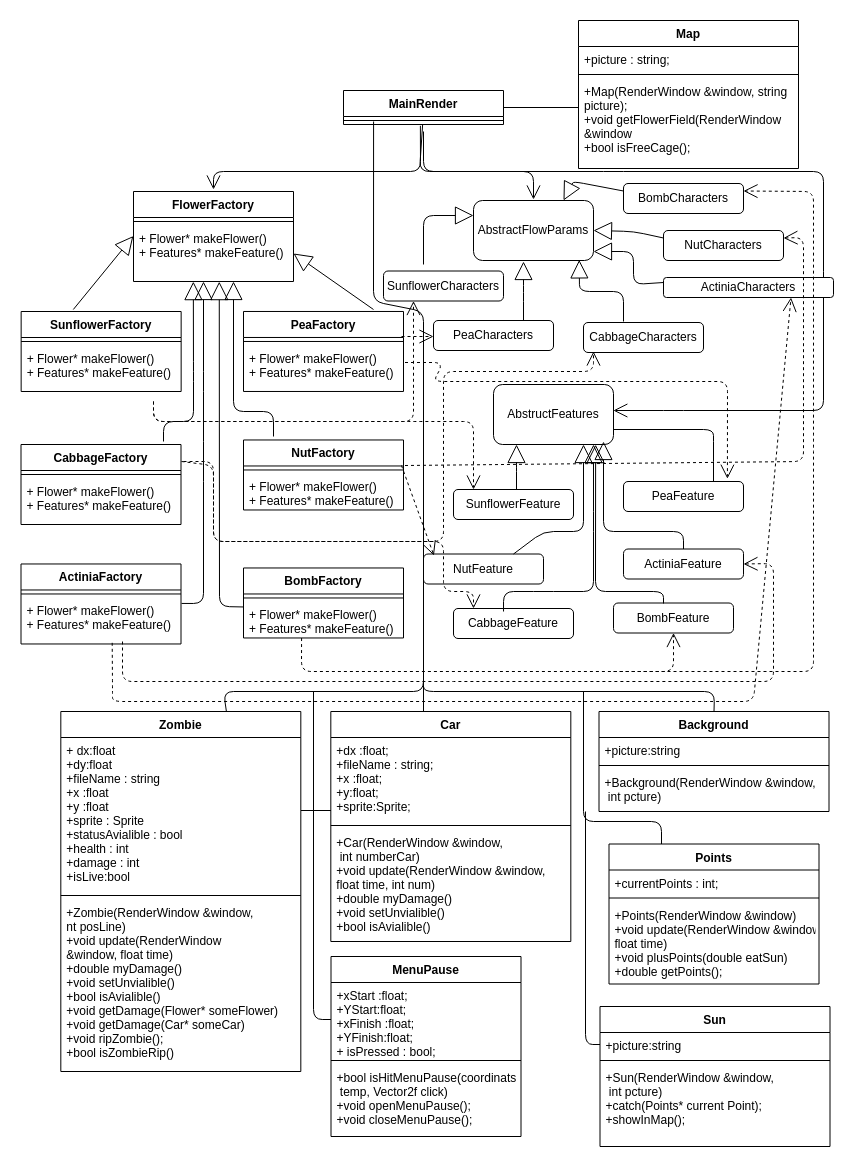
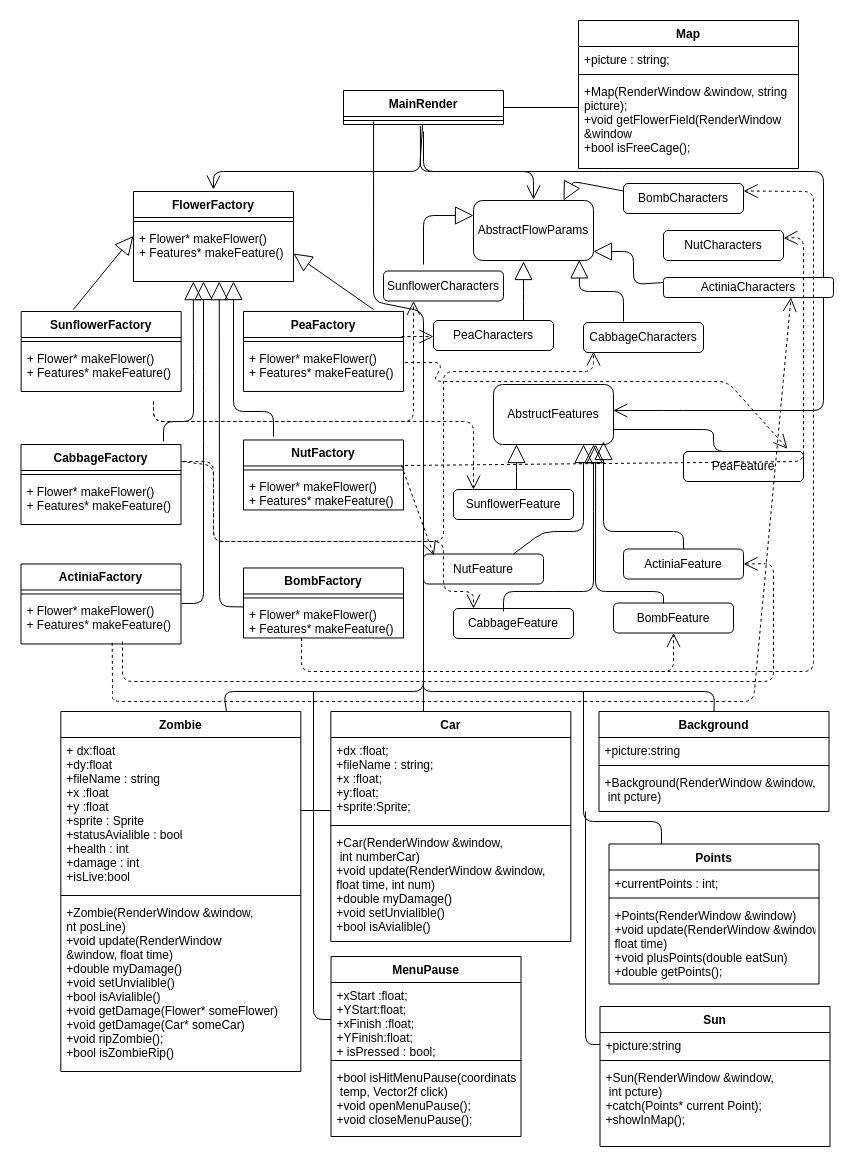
edge "NutCharacters" -> "AbstractFlowParams": removed
node "PeaFeature": moved (684, 497) -> (744, 467)
